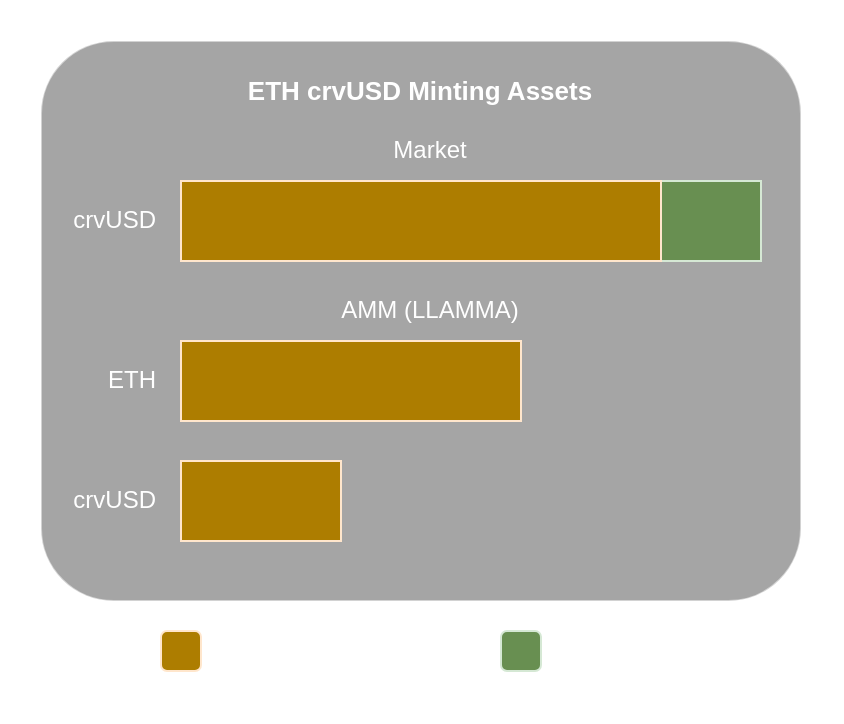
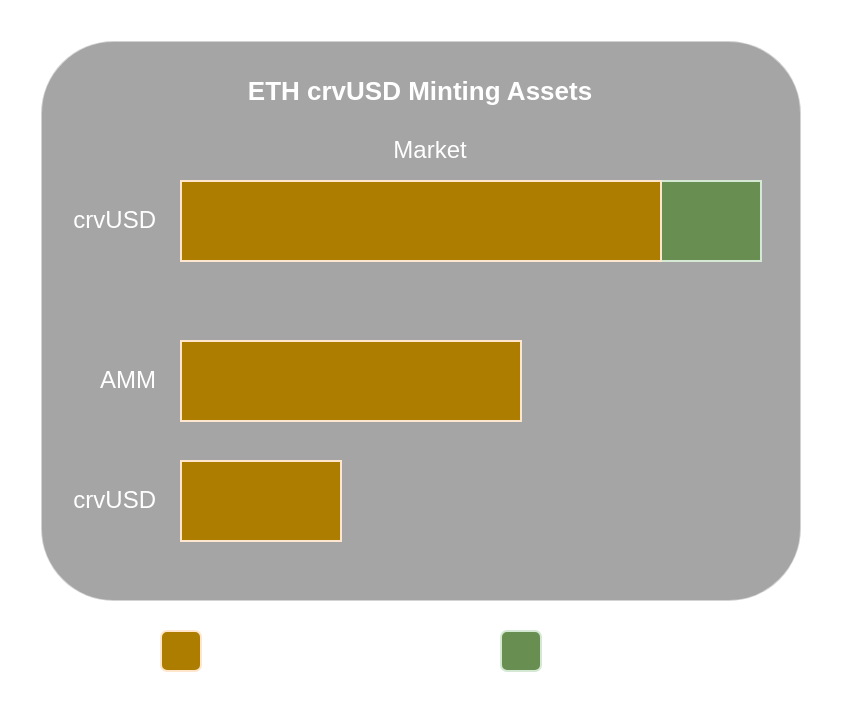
node "AMM (LLAMMA)": removed
node "ETH": label "ETH" -> "AMM"
